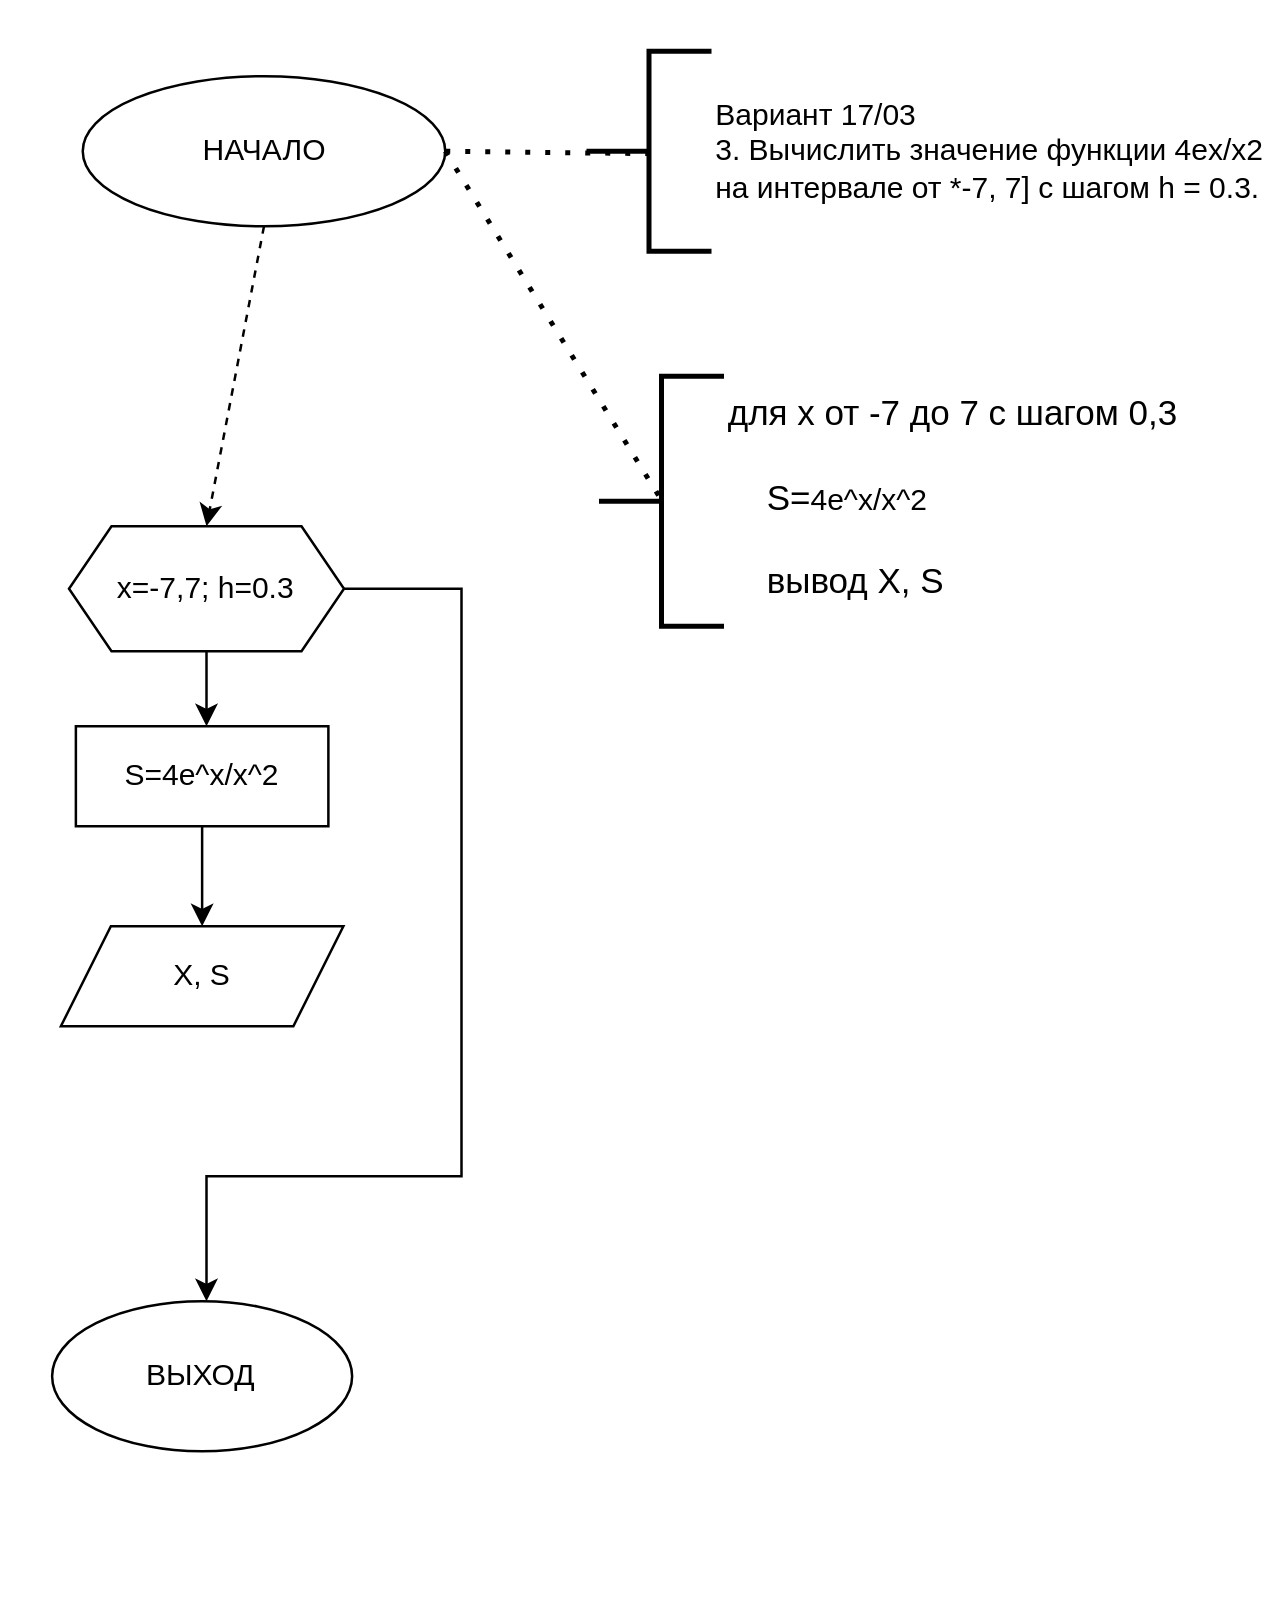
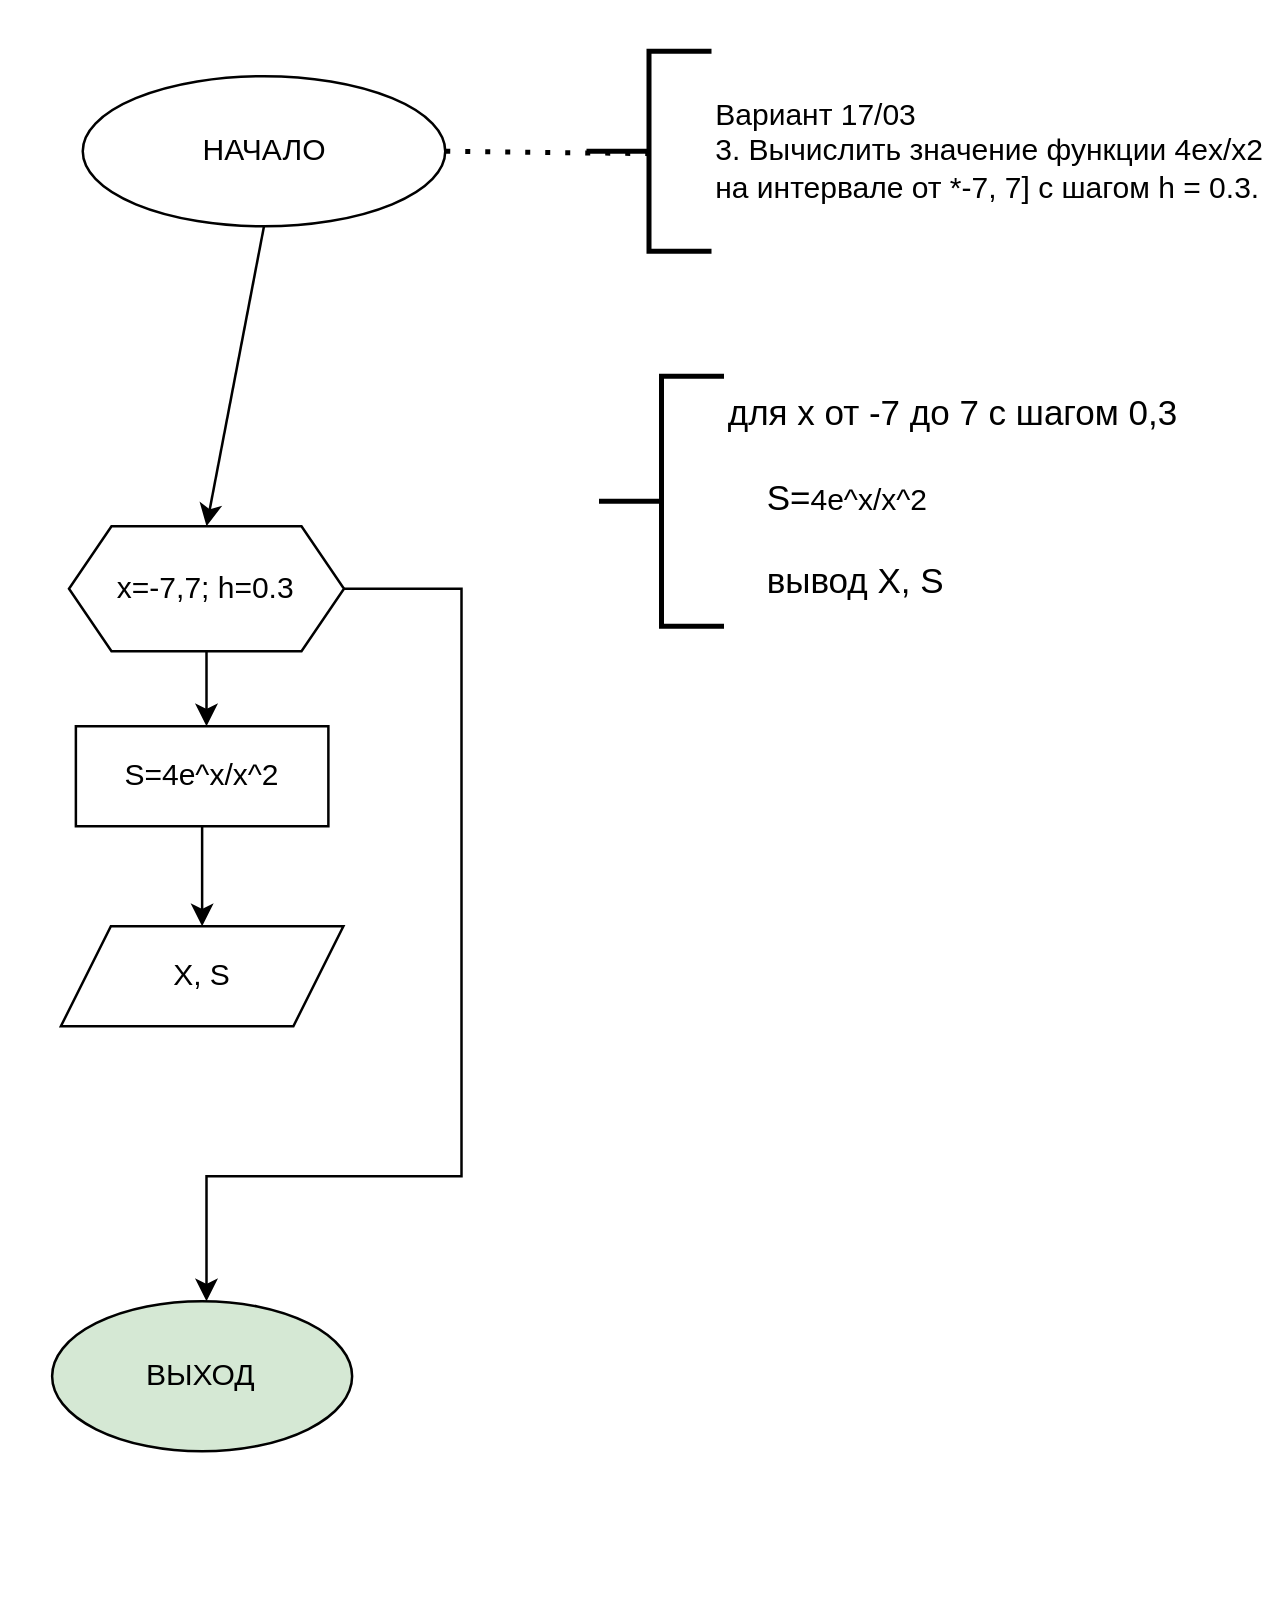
edge "НАЧАЛО" -- "для x от -7 до 7 с шагом 0,3 S=4e^x/x^2 вывод Х, S": removed
edge "НАЧАЛО" -> "x=-7,7; h=0.3": style dashed -> solid
node "ВЫХОД": fillcolor #ffffff -> #d5e8d4
